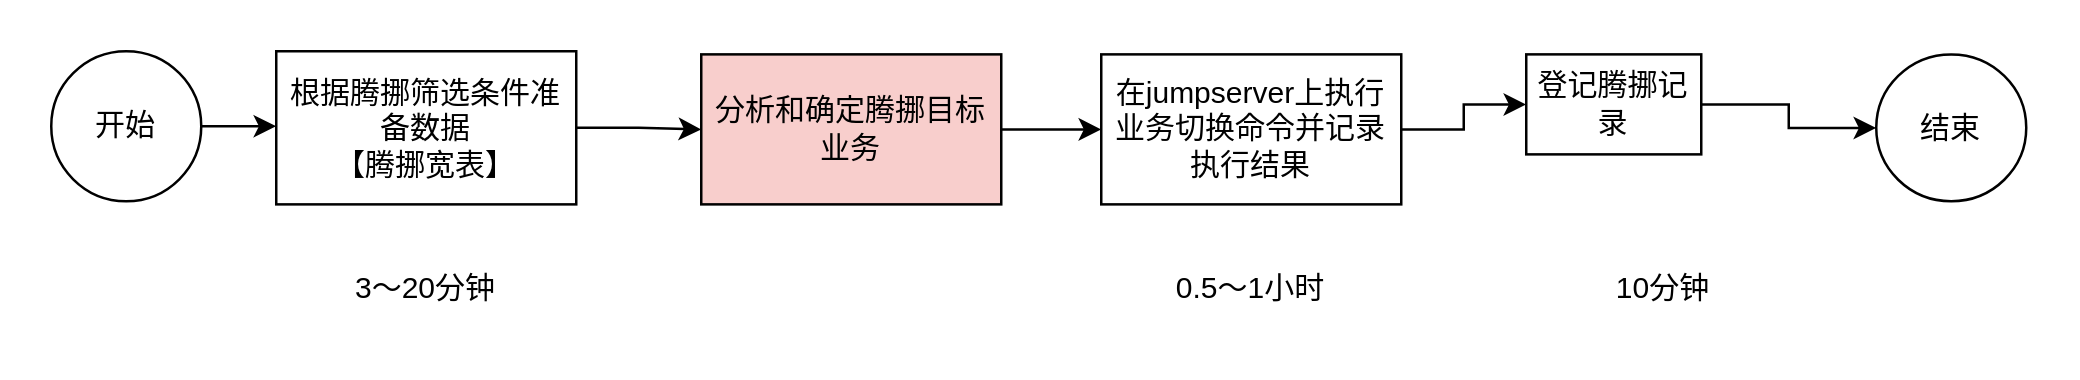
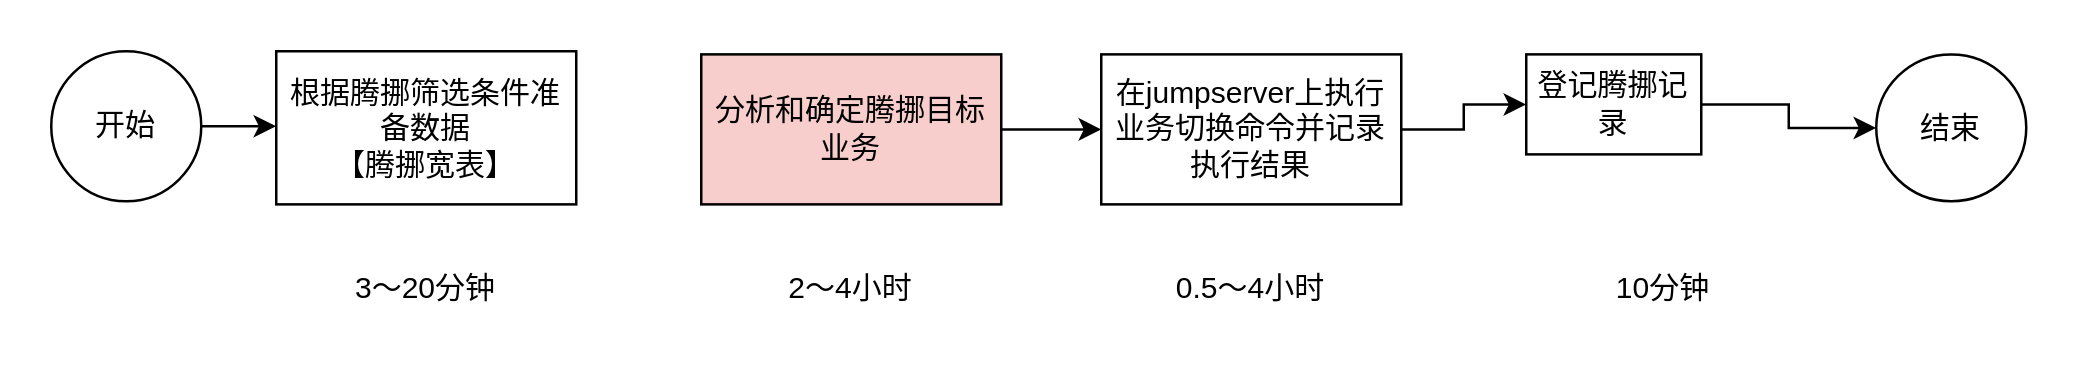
edge "根据腾挪筛选条件准备数据 【腾挪宽表】" -> "分析和确定腾挪目标业务": removed
node "2～4小时": added
node "0.5～1小时": label "0.5～1小时" -> "0.5～4小时"
